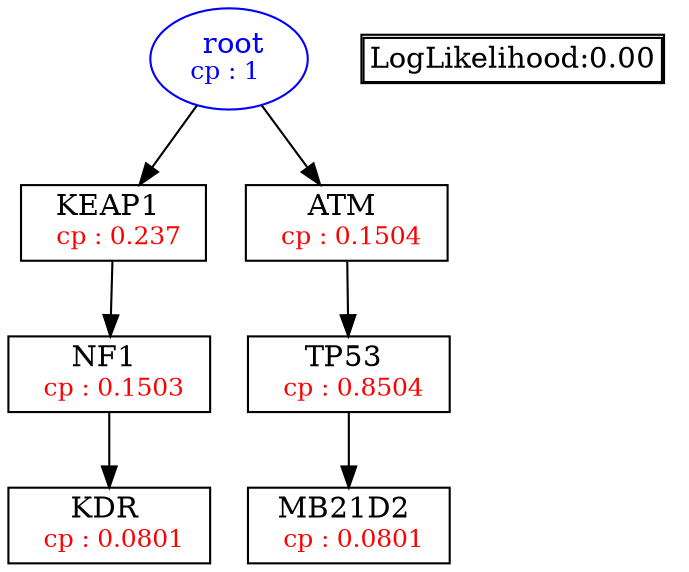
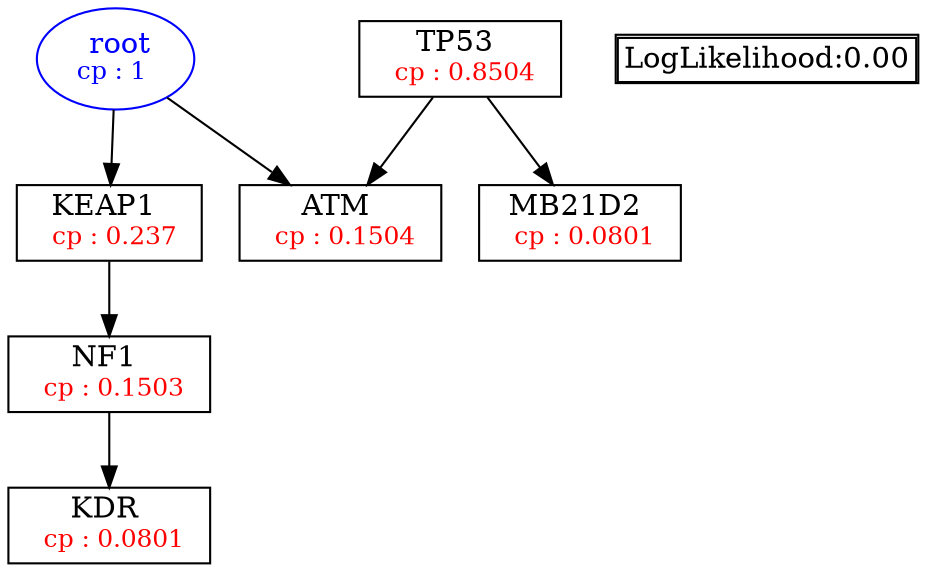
edge "ATM" -> "TP53": reversed
